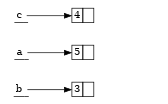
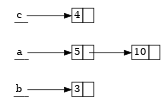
node "10": added
